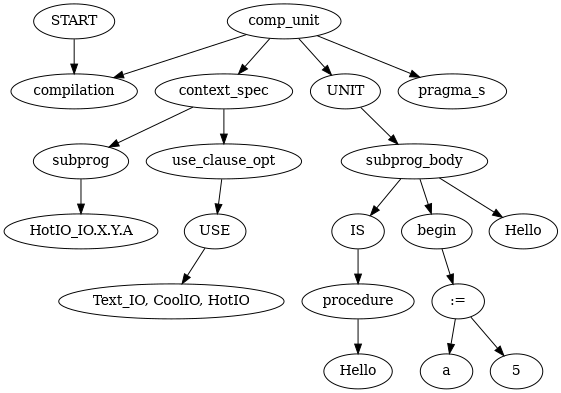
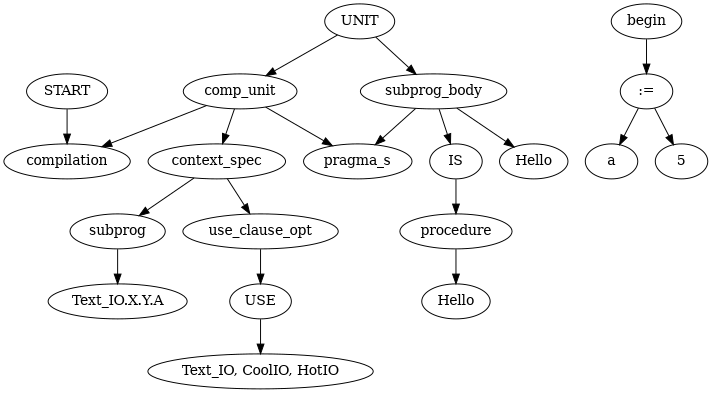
edge "comp_unit" -> "UNIT": reversed
edge "subprog_body" -> "begin": now "subprog_body" -> "pragma_s"
node "HotIO_IO.X.Y.A": label "HotIO_IO.X.Y.A" -> "Text_IO.X.Y.A"
